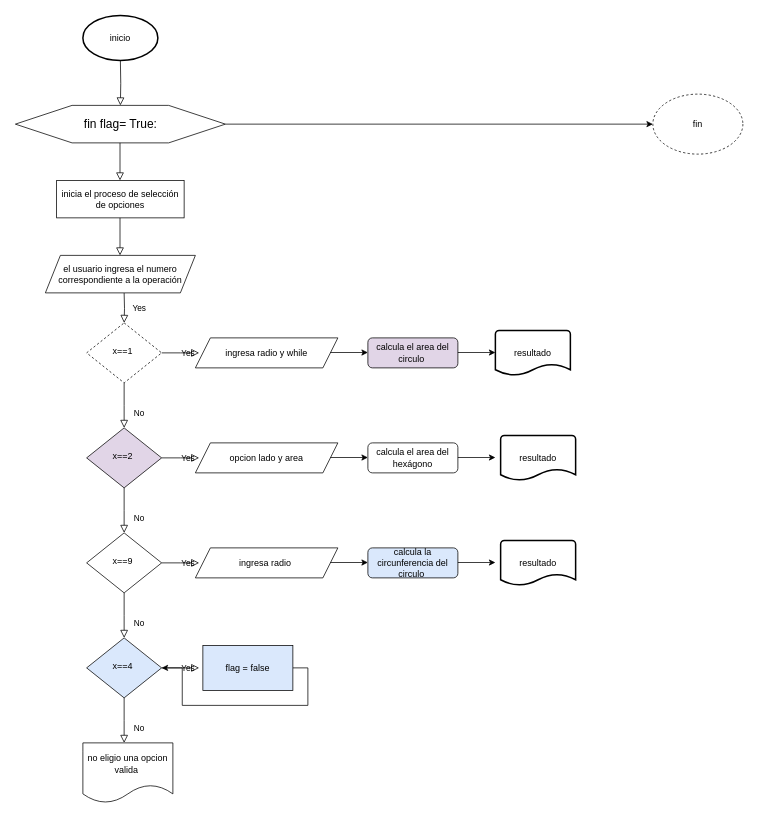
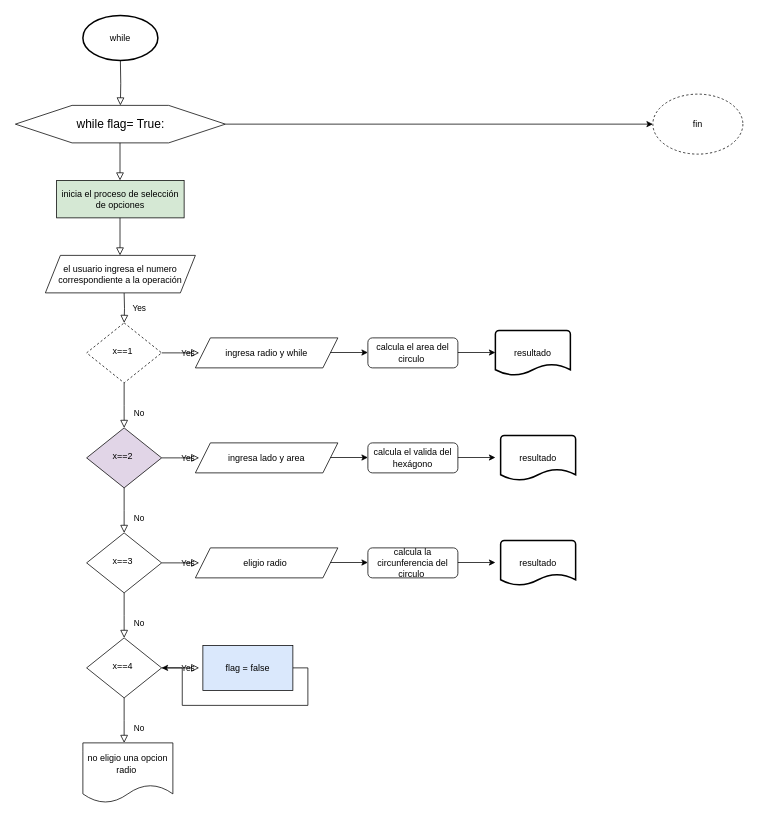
node "inicio": label "inicio" -> "while"
node "fin flag= True:": label "fin flag= True:" -> "while flag= True:"
node "inicia el proceso de selección de opciones": fillcolor #ffffff -> #d5e8d4
node "calcula el area del circulo": fillcolor #e1d5e7 -> #ffffff
node "opcion lado y area": label "opcion lado y area" -> "ingresa lado y area"
node "calcula el area del hexágono": label "calcula el area del hexágono" -> "calcula el valida del hexágono"
node "x==9": label "x==9" -> "x==3"
node "ingresa radio": label "ingresa radio" -> "eligio radio"
node "calcula la circunferencia del circulo": fillcolor #dae8fc -> #ffffff
node "x==4": fillcolor #dae8fc -> #ffffff
node "no eligio una opcion valida": label "no eligio una opcion valida" -> "no eligio una opcion radio"
